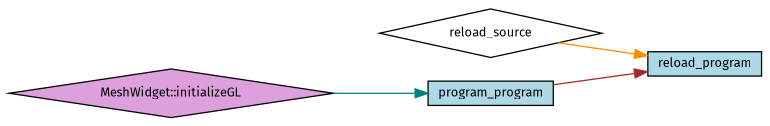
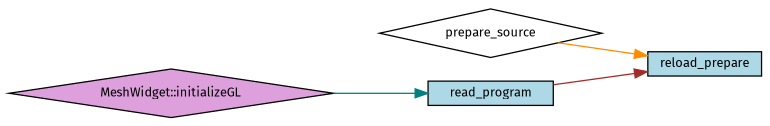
node "reload_source": label "reload_source" -> "prepare_source"
node "reload_program": label "reload_program" -> "reload_prepare"
node "program_program": label "program_program" -> "read_program"
